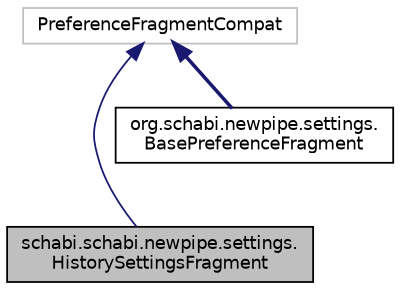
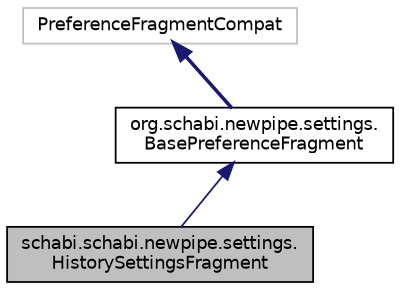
edge "schabi.schabi.newpipe.settings. HistorySettingsFragment" -> "PreferenceFragmentCompat": now "schabi.schabi.newpipe.settings. HistorySettingsFragment" -> "org.schabi.newpipe.settings. BasePreferenceFragment"
